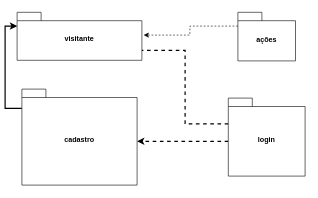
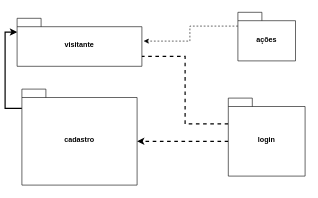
node "visitante": moved (80, 36) -> (80, 42)
